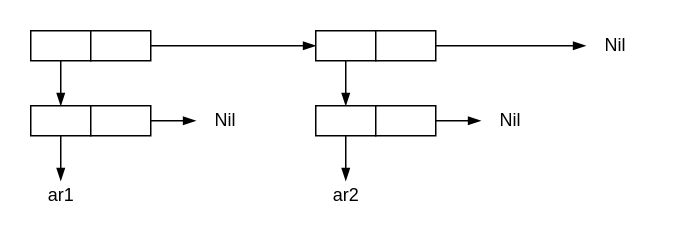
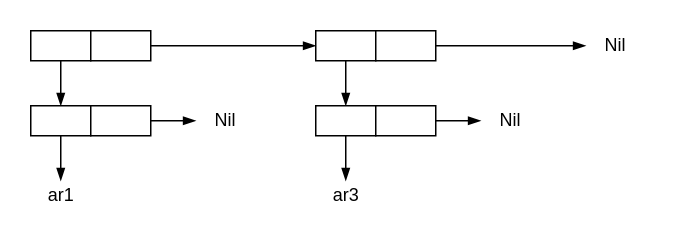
node "ar2": label "ar2" -> "ar3"
